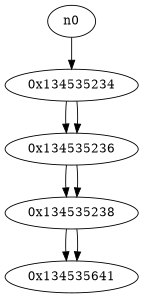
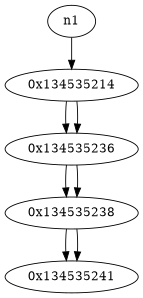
node "n0": label "n0" -> "n1"
node "0x134535234": label "0x134535234" -> "0x134535214"
node "0x134535641": label "0x134535641" -> "0x134535241"
